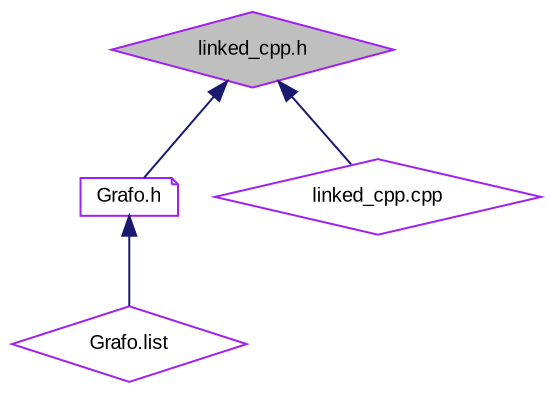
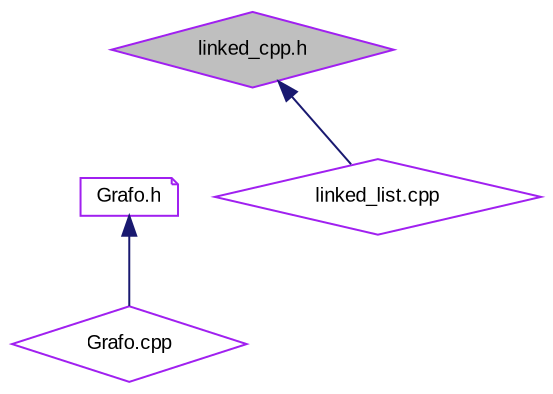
edge "Grafo.h" -> "linked_cpp.h": removed
node "linked_cpp.cpp": label "linked_cpp.cpp" -> "linked_list.cpp"
node "Grafo.list": label "Grafo.list" -> "Grafo.cpp"
